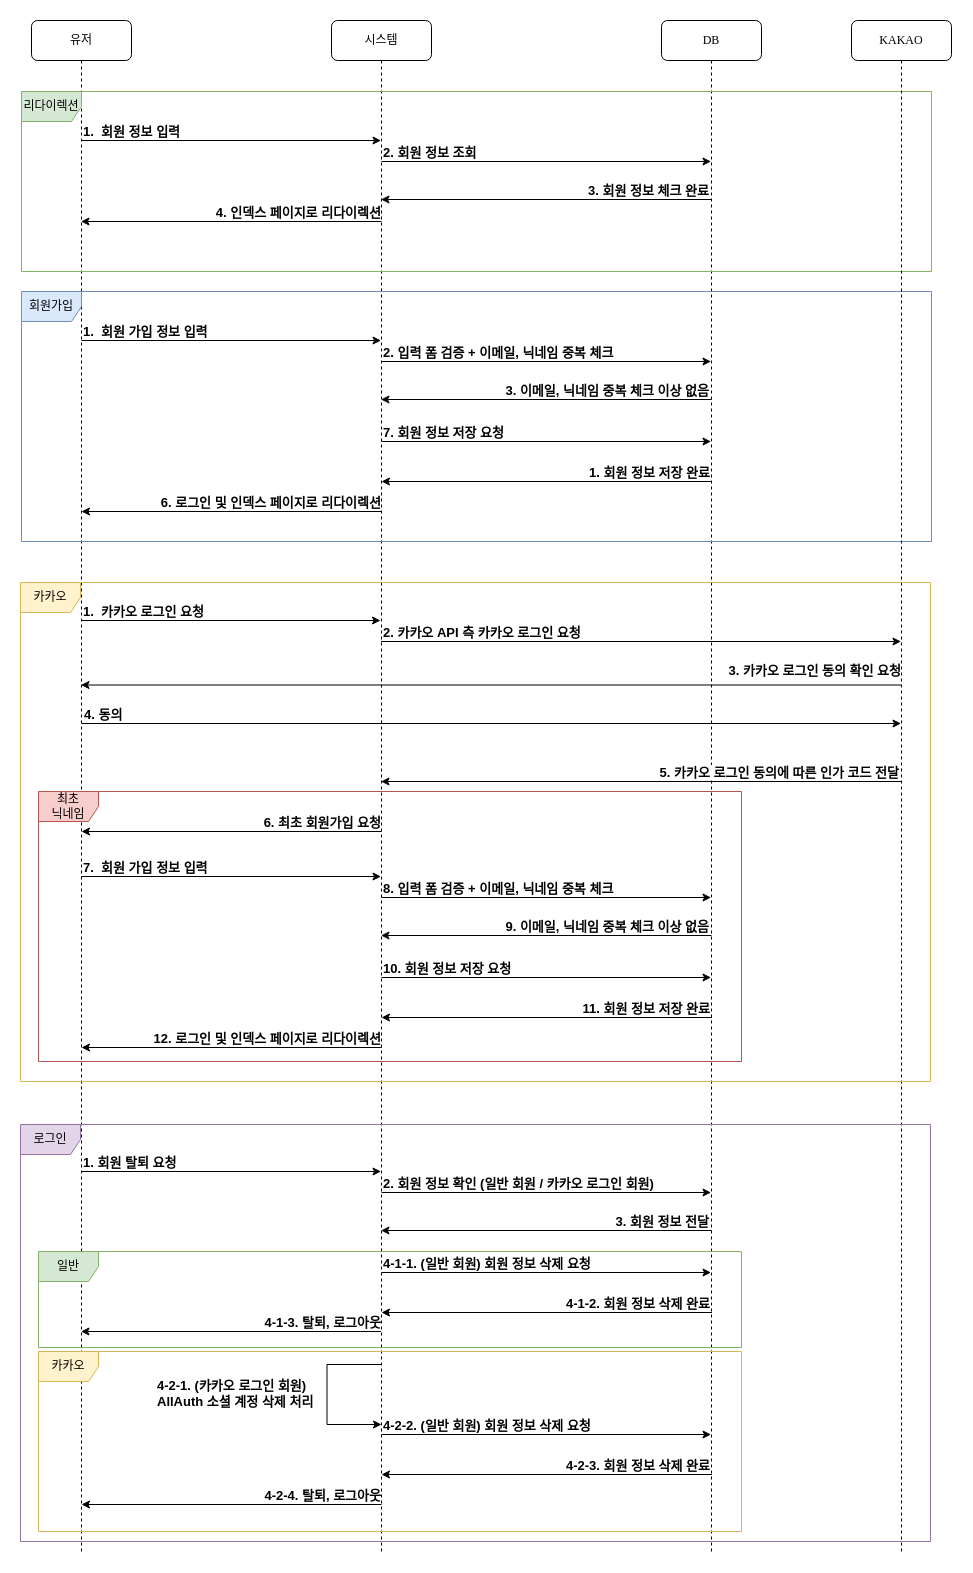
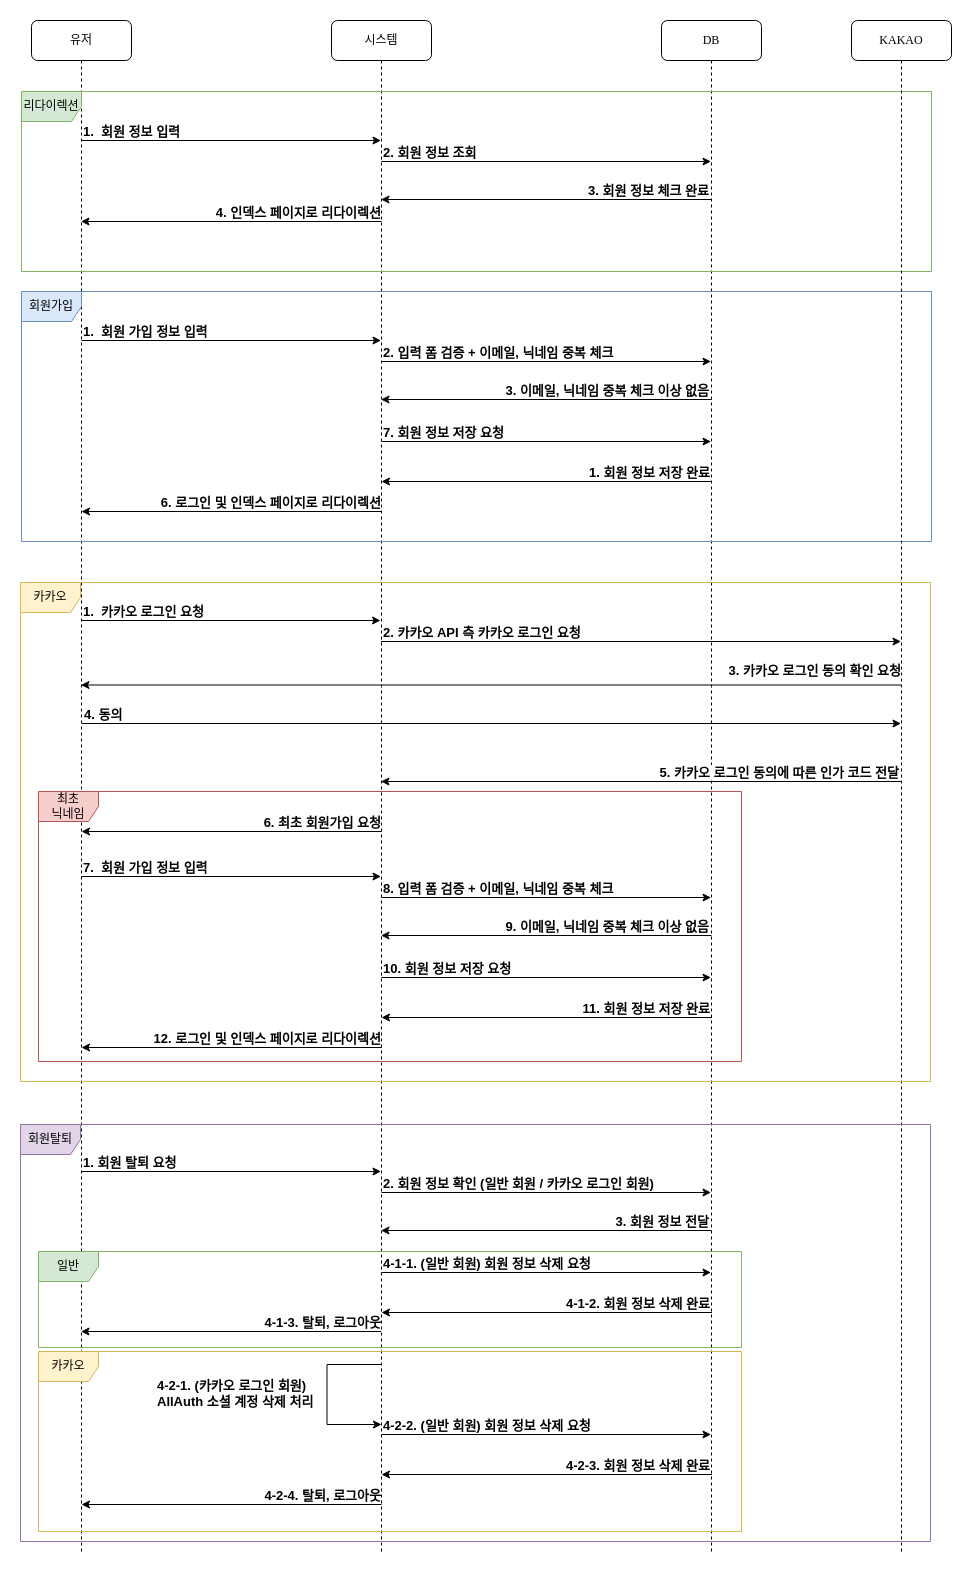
node "로그인": label "로그인" -> "회원탈퇴"
